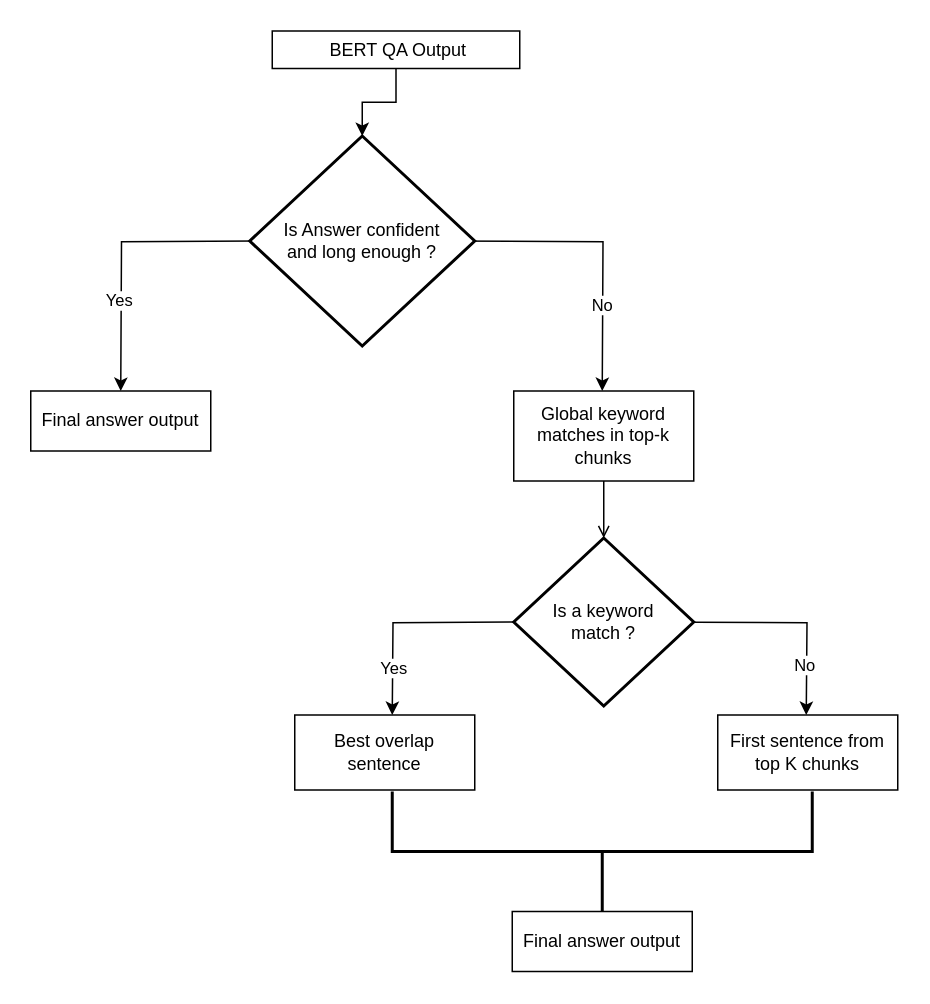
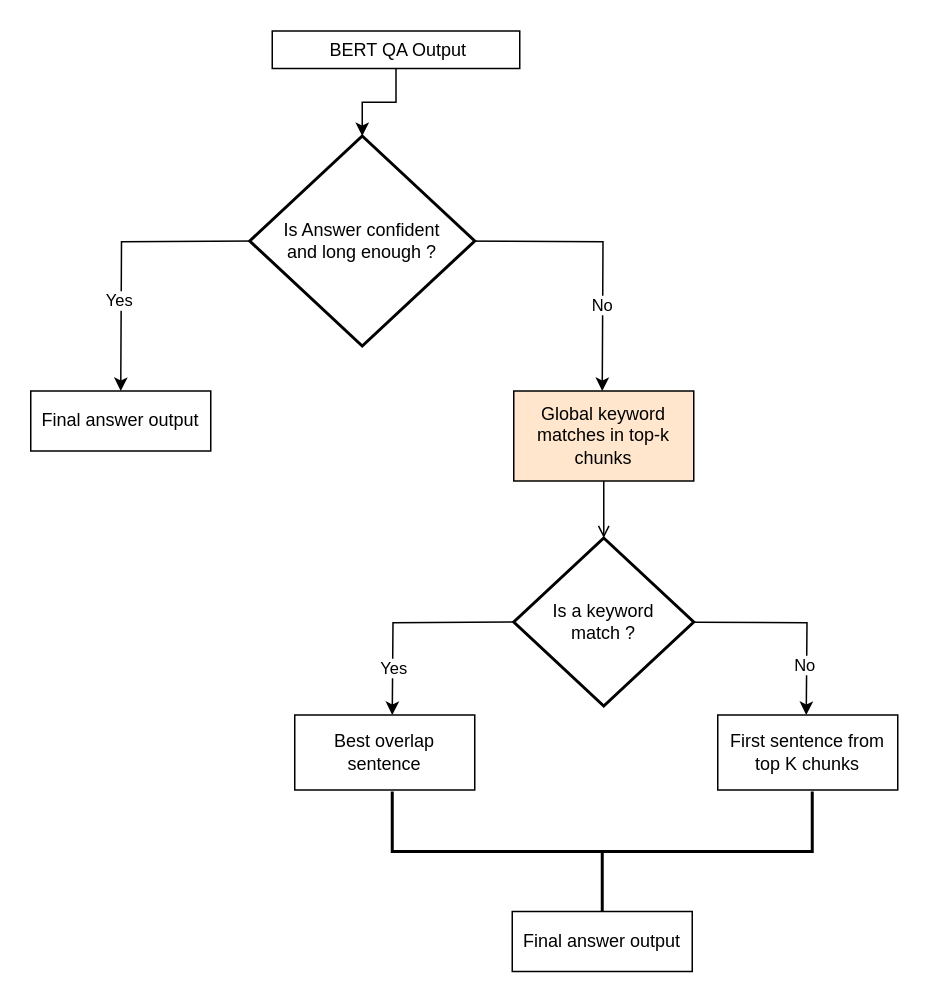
node "Global keyword matches in top-k chunks": fillcolor #ffffff -> #ffe6cc
